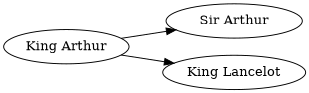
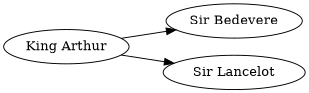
node "Sir Arthur": label "Sir Arthur" -> "Sir Bedevere"
node "King Lancelot": label "King Lancelot" -> "Sir Lancelot"
